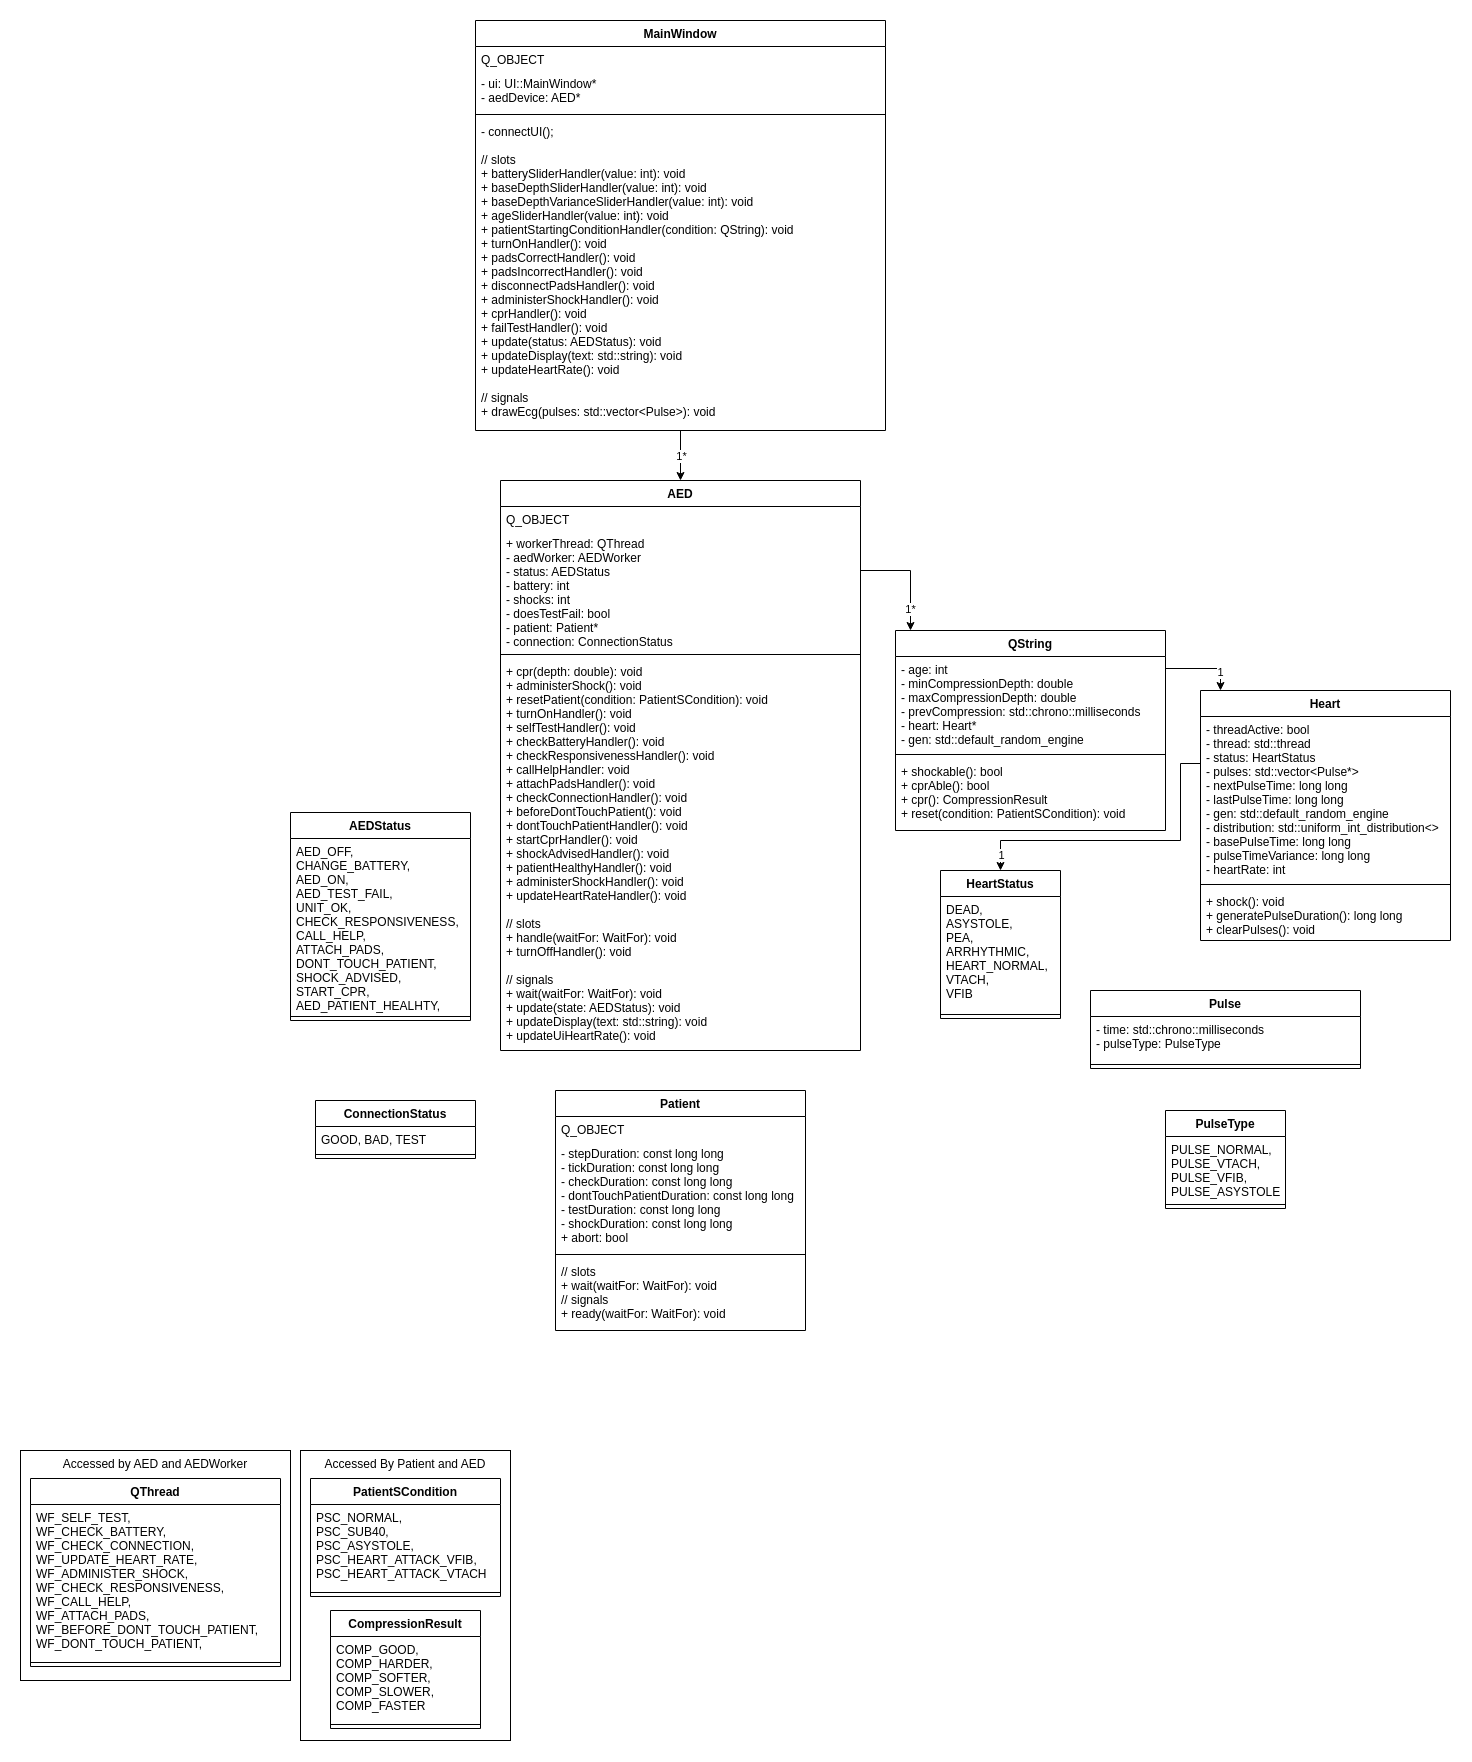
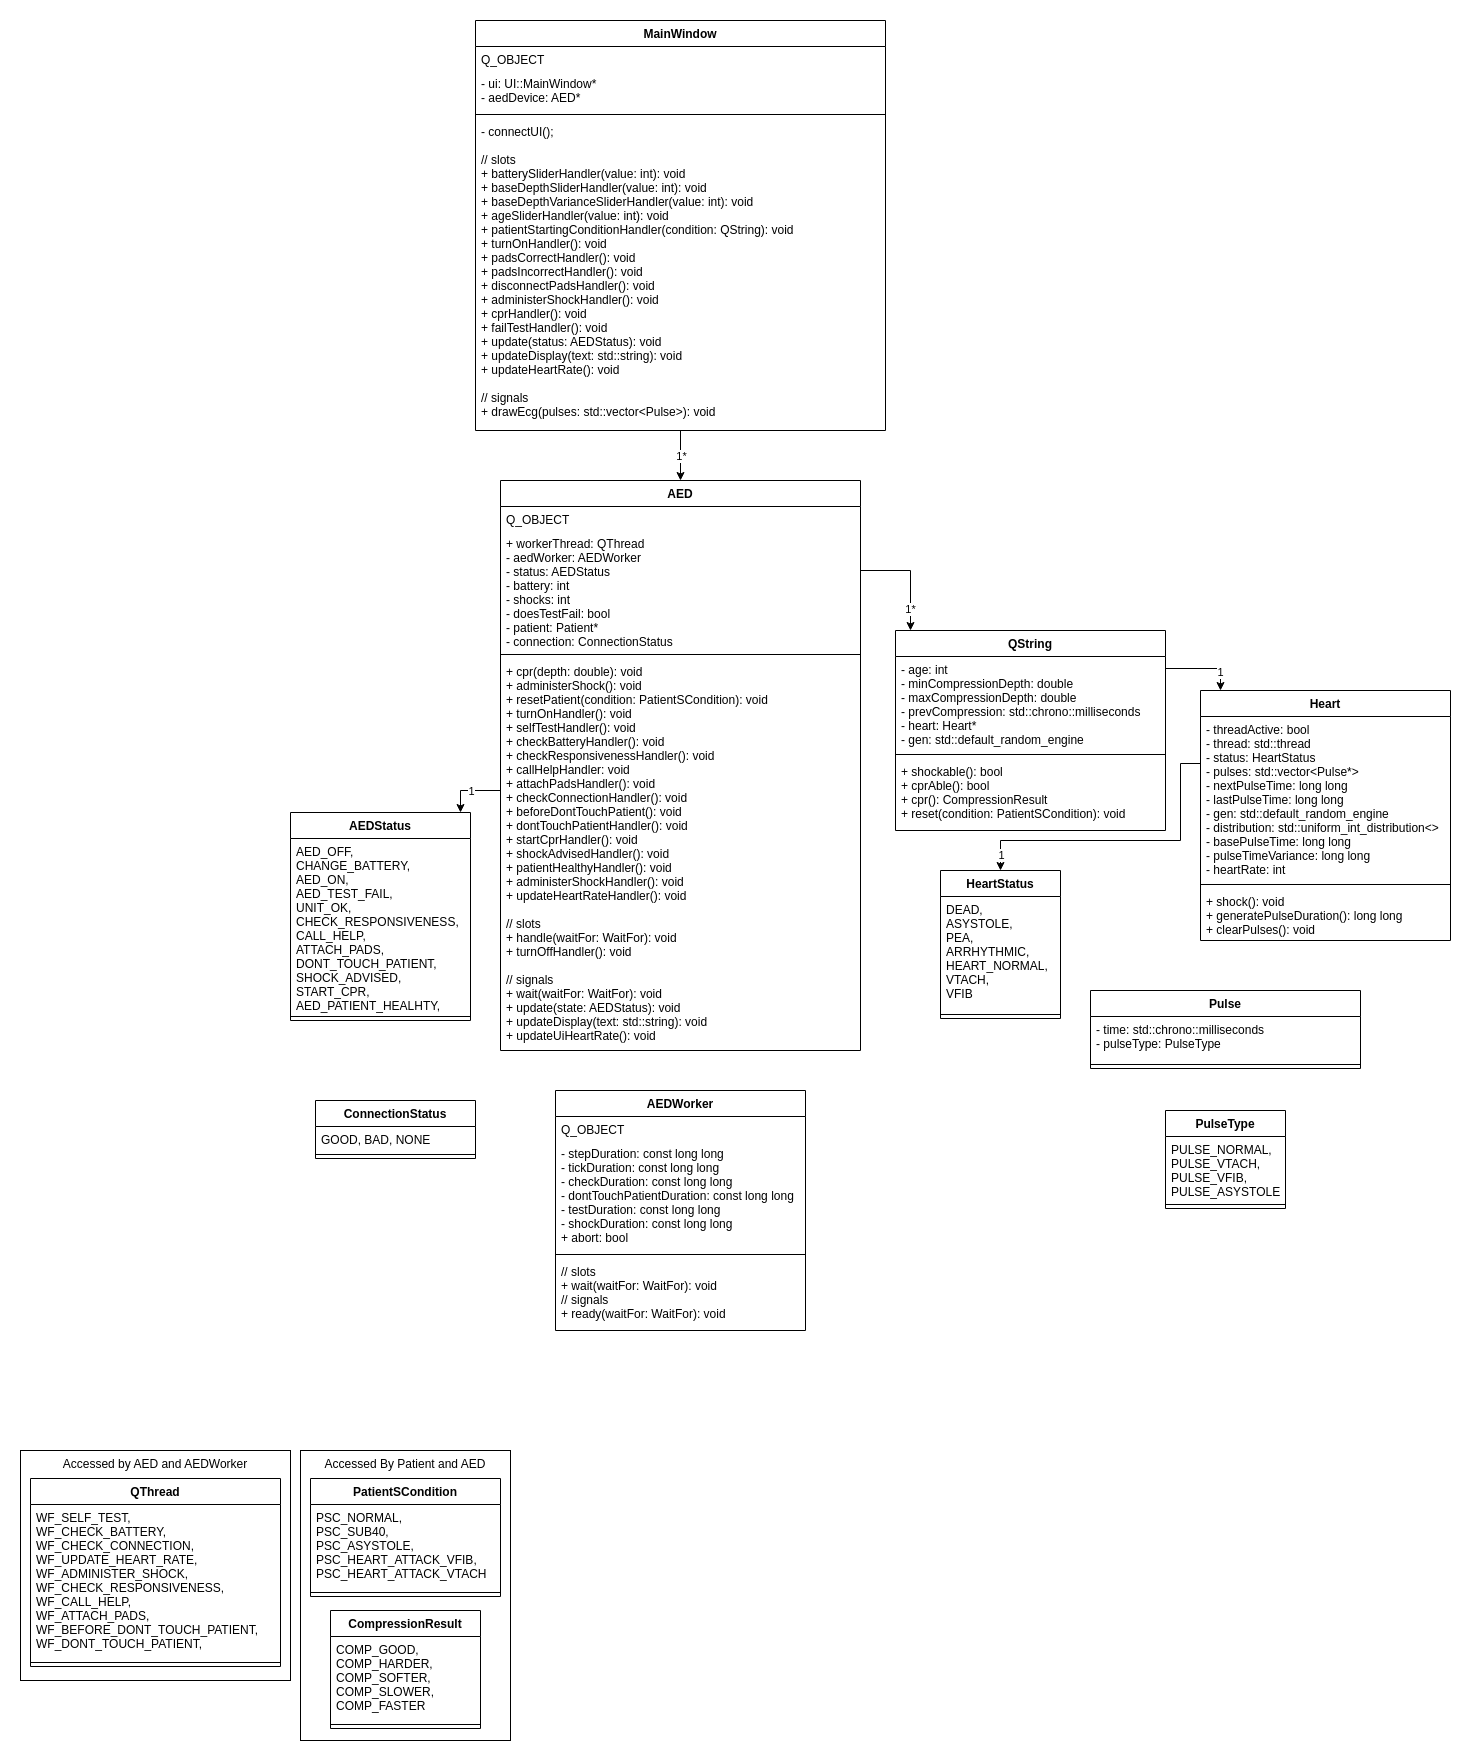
edge "AED" -> "AEDStatus": added, label "1"
node "Patient": label "Patient" -> "AEDWorker"
node "GOOD, BAD, TEST": label "GOOD, BAD, TEST" -> "GOOD, BAD, NONE"
